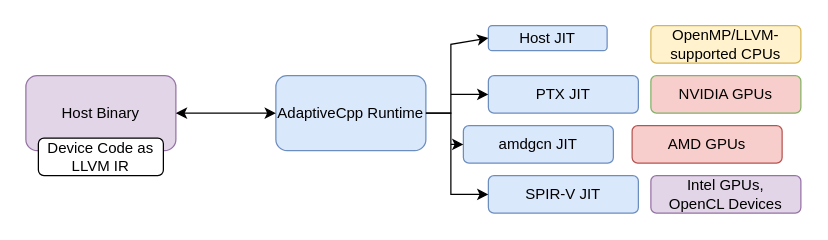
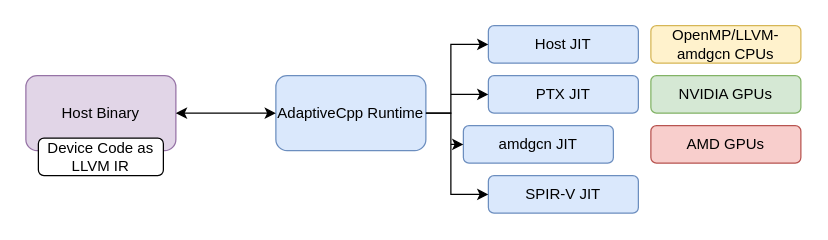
node "Host JIT": size 119x25 -> 150x38
node "OpenMP/LLVM-supported CPUs": label "OpenMP/LLVM-supported CPUs" -> "OpenMP/LLVM-amdgcn CPUs"
node "NVIDIA GPUs": fillcolor #f8cecc -> #d5e8d4
node "AMD GPUs": moved (707, 144) -> (726, 144)
node "Intel GPUs, OpenCL Devices": removed
